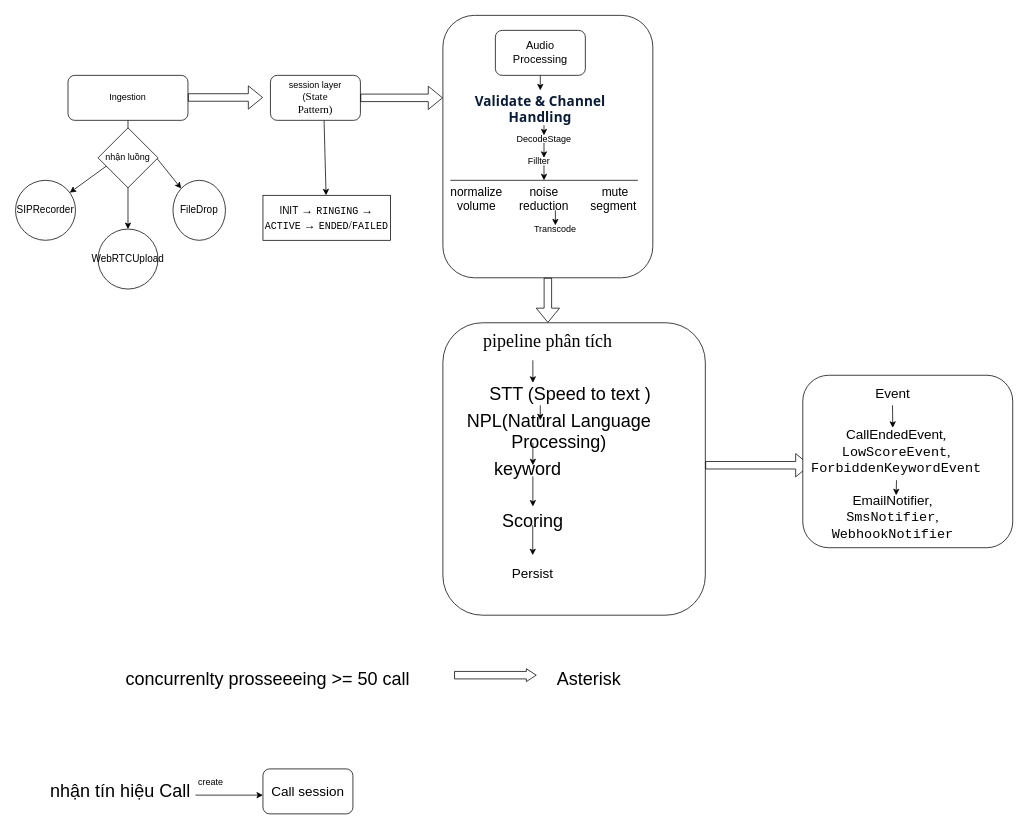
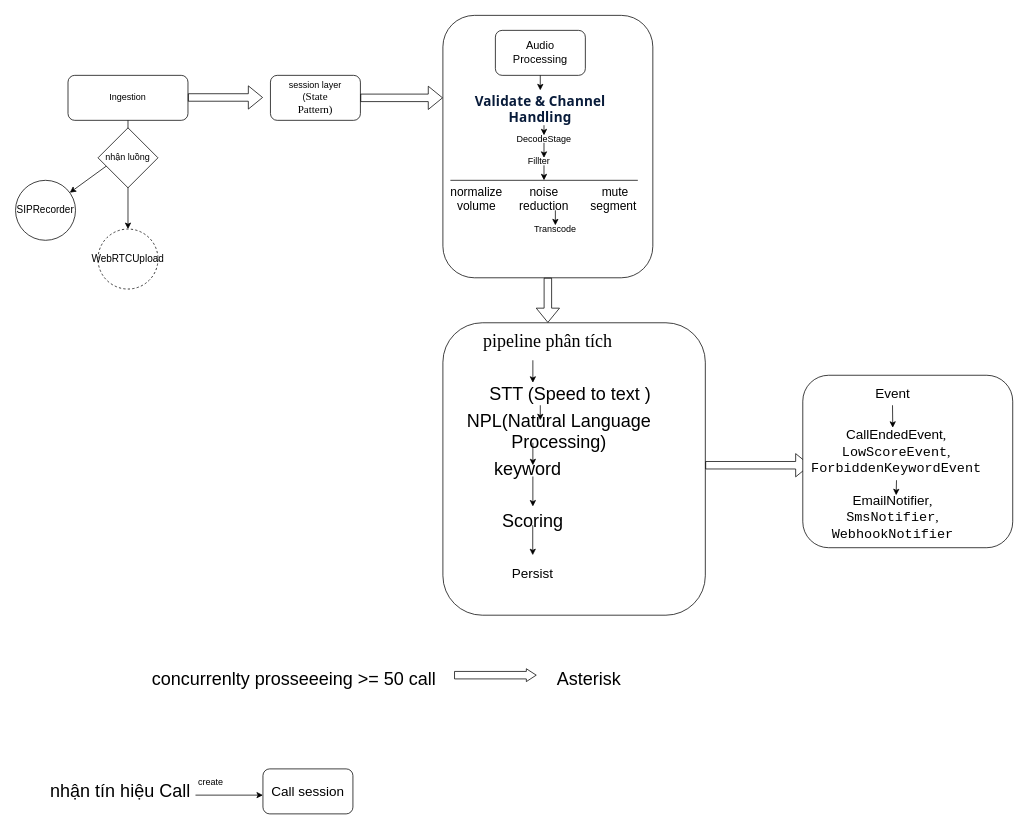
edge "nhận luồng" -> "FileDrop": removed
edge "session layer (State Pattern)" -> "INIT → RINGING → ACTIVE → ENDED/FAILED": removed
node "FileDrop": removed
node "INIT → RINGING → ACTIVE → ENDED/FAILED": removed
node "WebRTCUpload": style solid -> dashed
node "concurrenlty prosseeeing >= 50 call": moved (270, 679) -> (297, 679)
